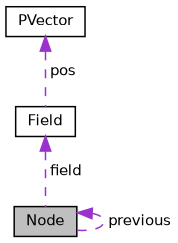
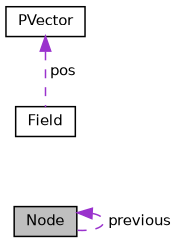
edge "Node" -> "Field": removed, label "field"
